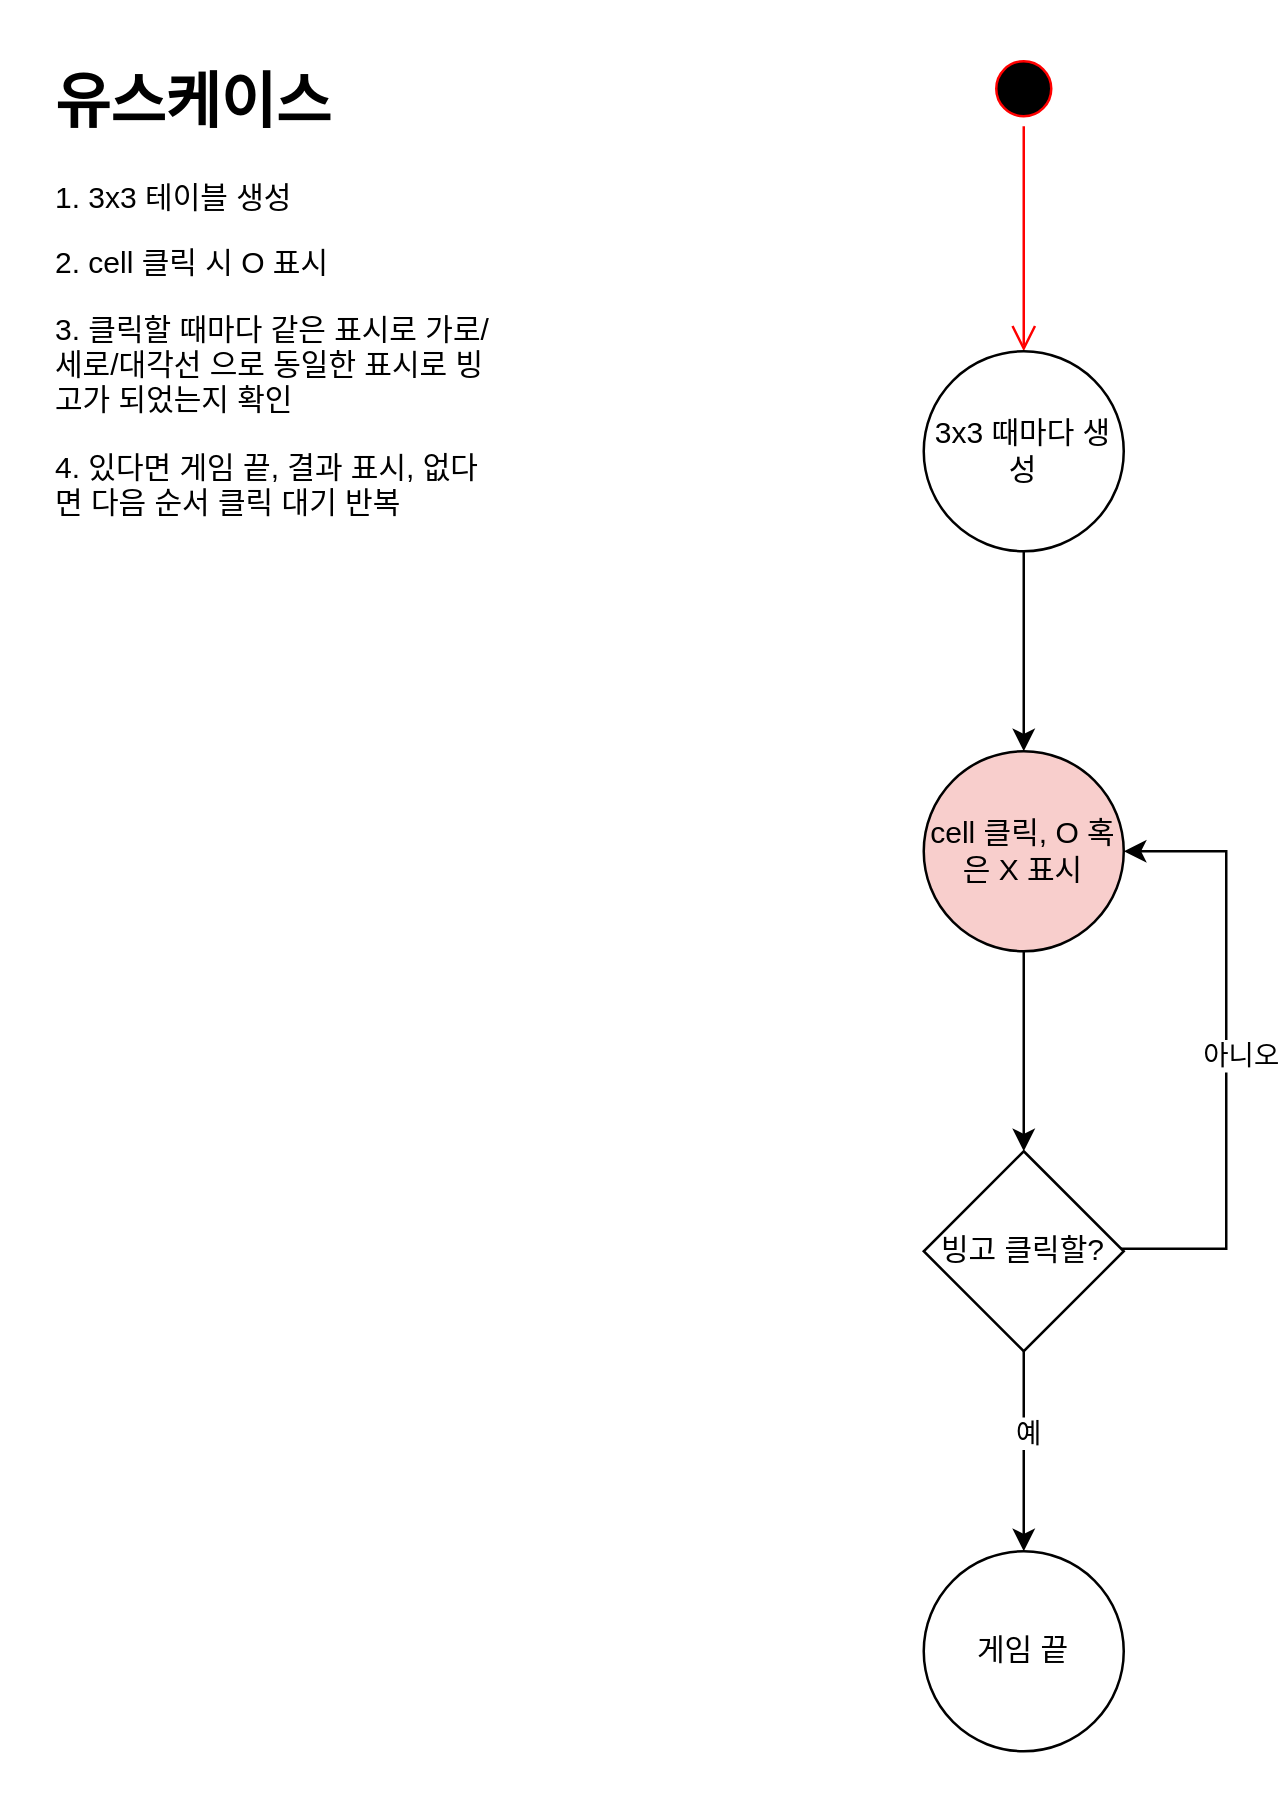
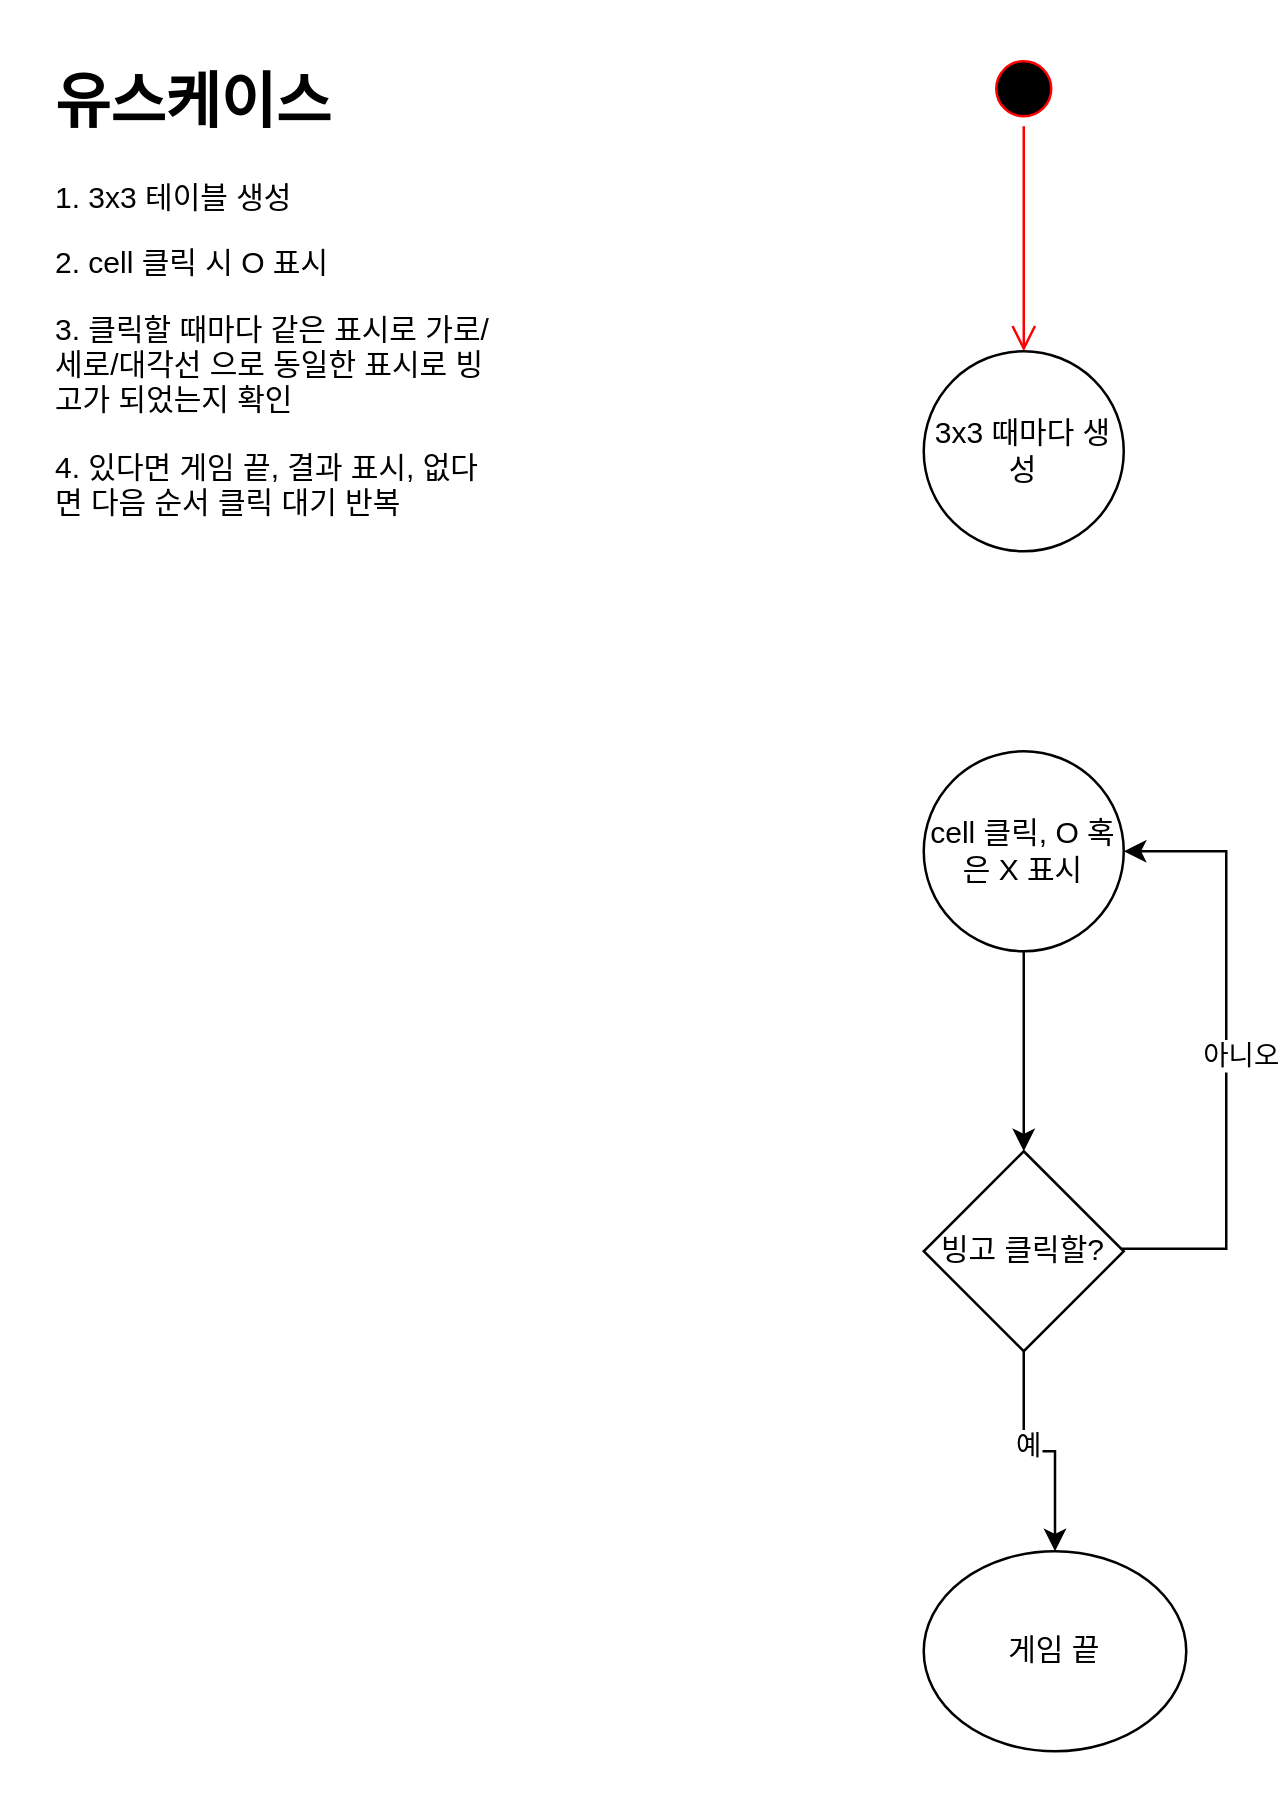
edge "3x3 때마다 생성" -> "cell 클릭, O 혹은 X 표시": removed
node "cell 클릭, O 혹은 X 표시": fillcolor #f8cecc -> #ffffff
node "게임 끝": size 200x200 -> 263x200
